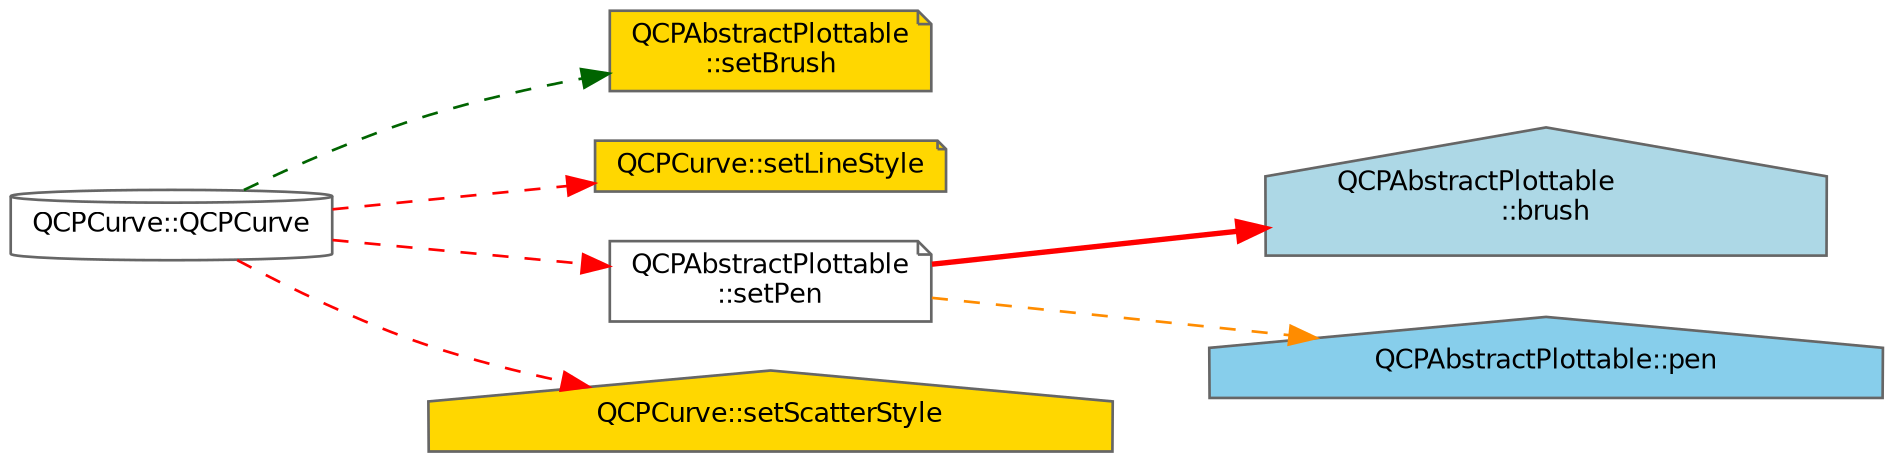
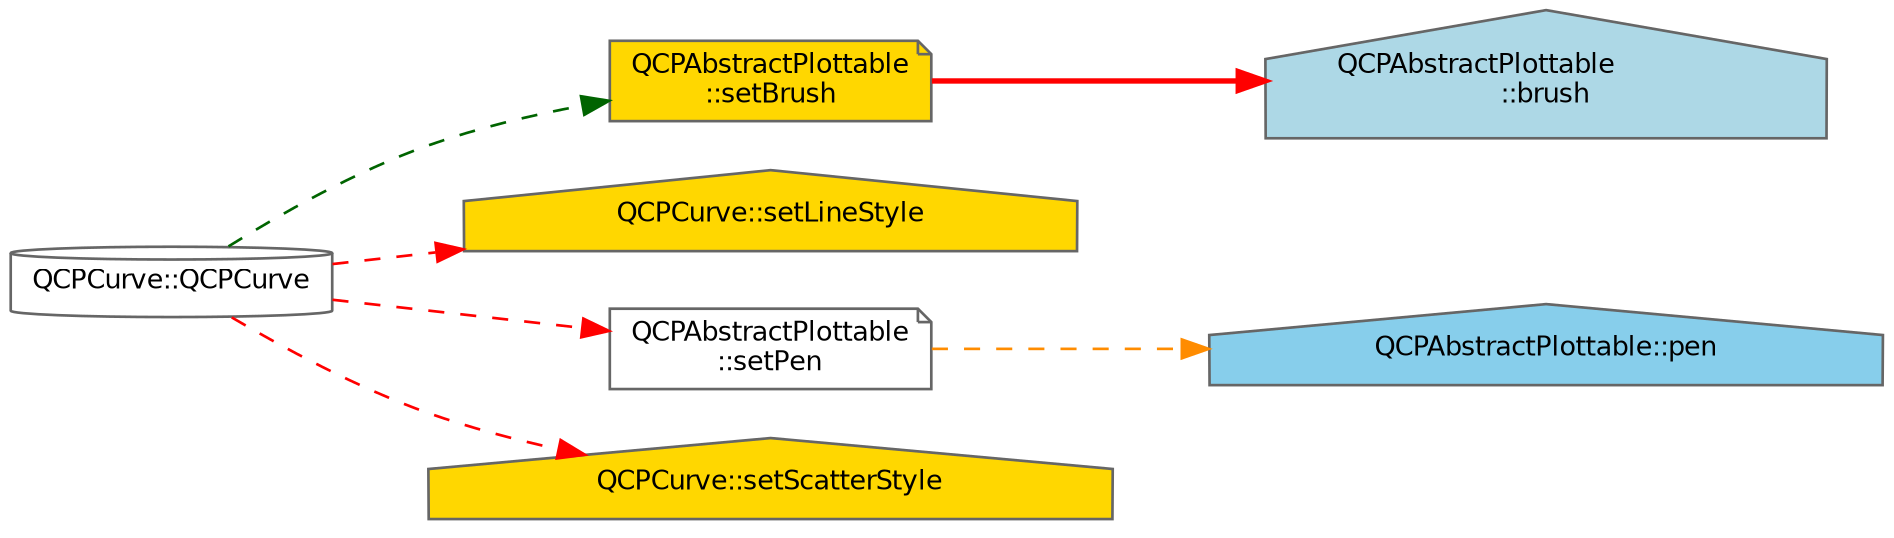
node "QCPCurve::setLineStyle": shape note -> house
edge "QCPAbstractPlottable ::setPen" -> "QCPAbstractPlottable ::brush": now "QCPAbstractPlottable ::setBrush" -> "QCPAbstractPlottable ::brush"
